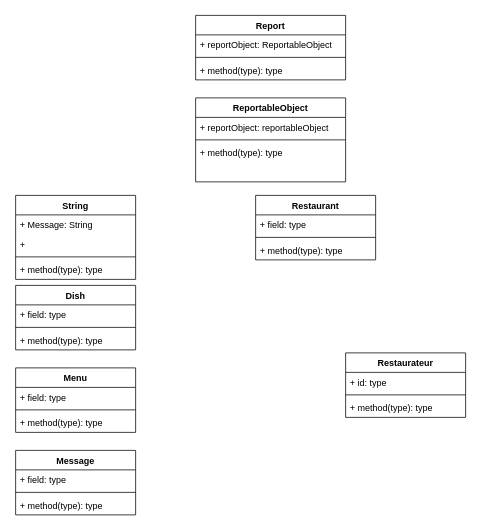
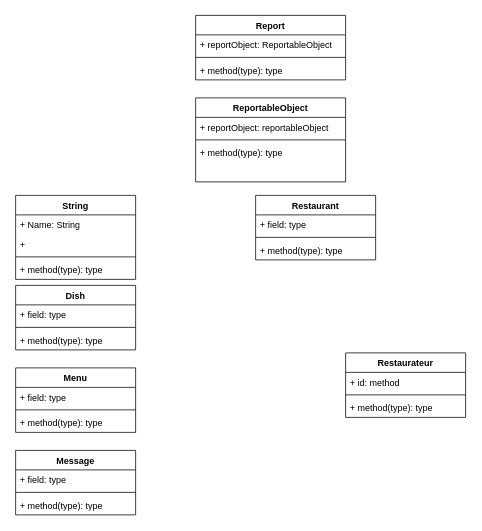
node "+ Message: String": label "+ Message: String" -> "+ Name: String"
node "+ id: type": label "+ id: type" -> "+ id: method"
